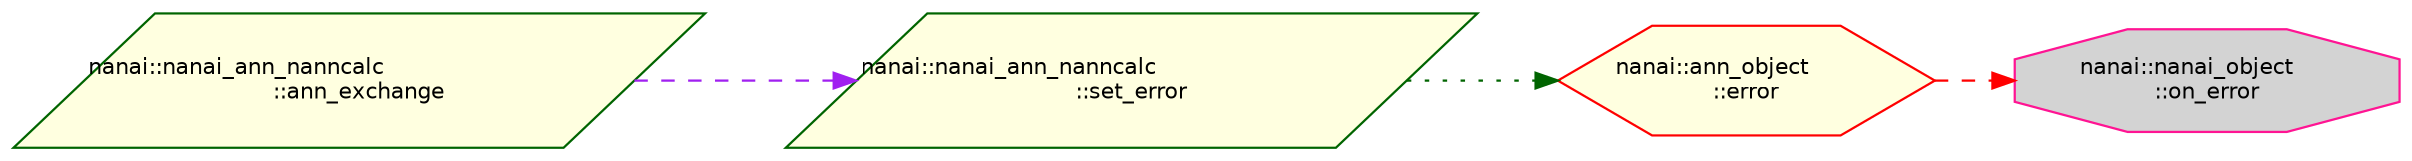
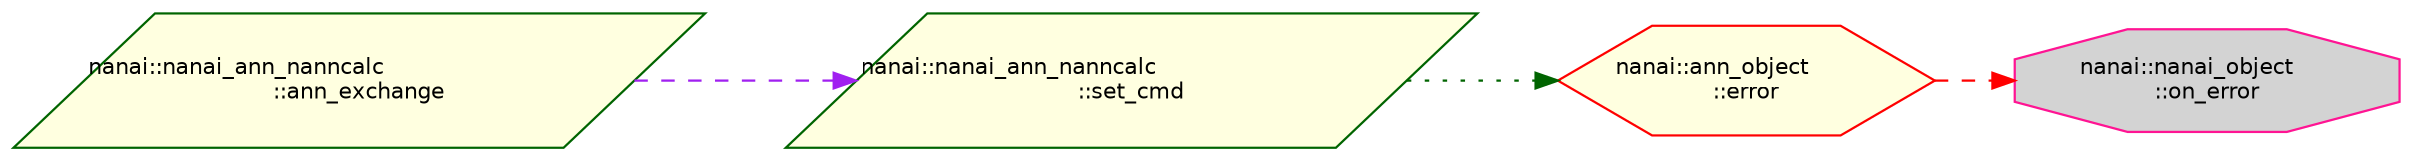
node "nanai::nanai_ann_nanncalc ::set_error": label "nanai::nanai_ann_nanncalc ::set_error" -> "nanai::nanai_ann_nanncalc ::set_cmd"
